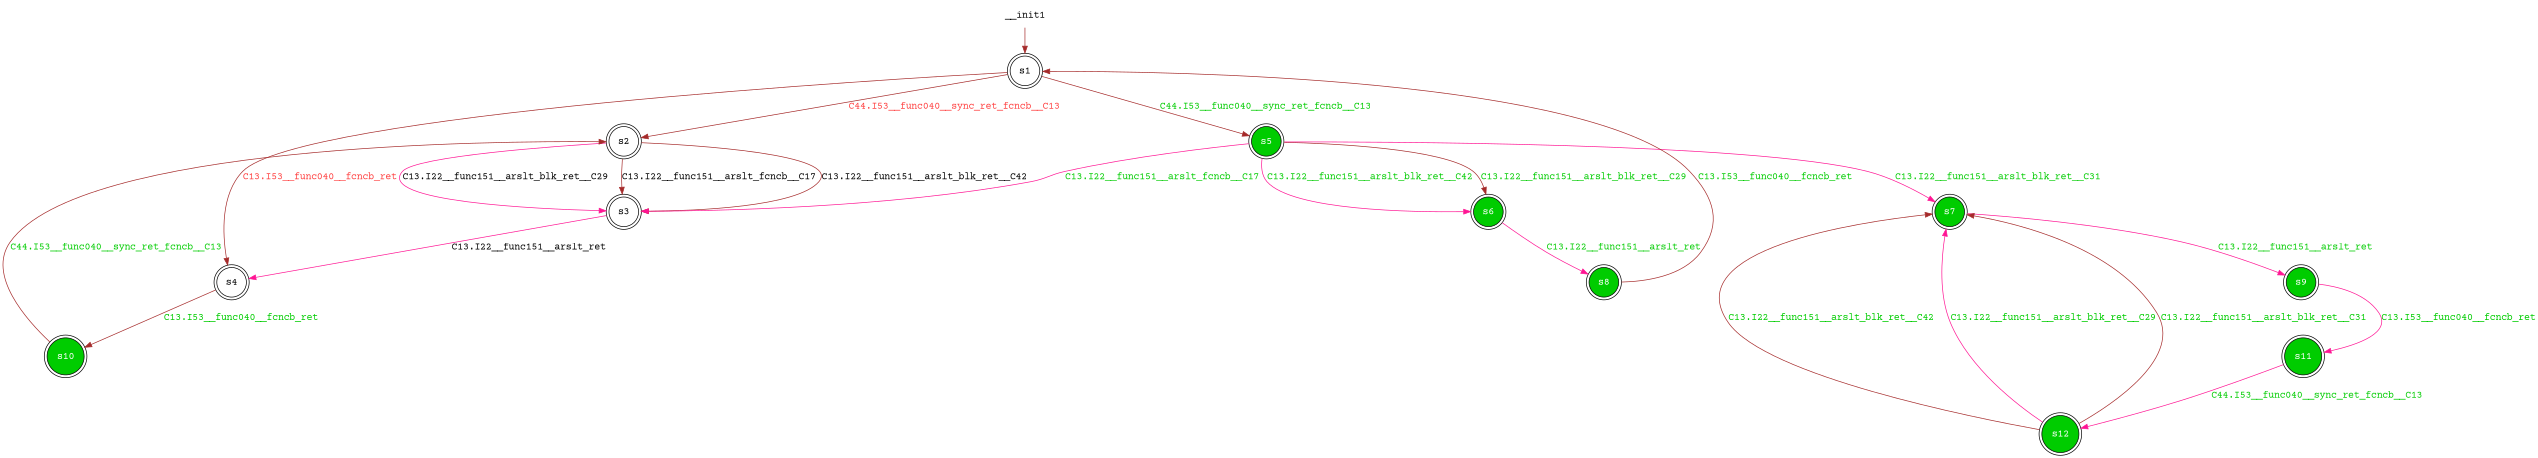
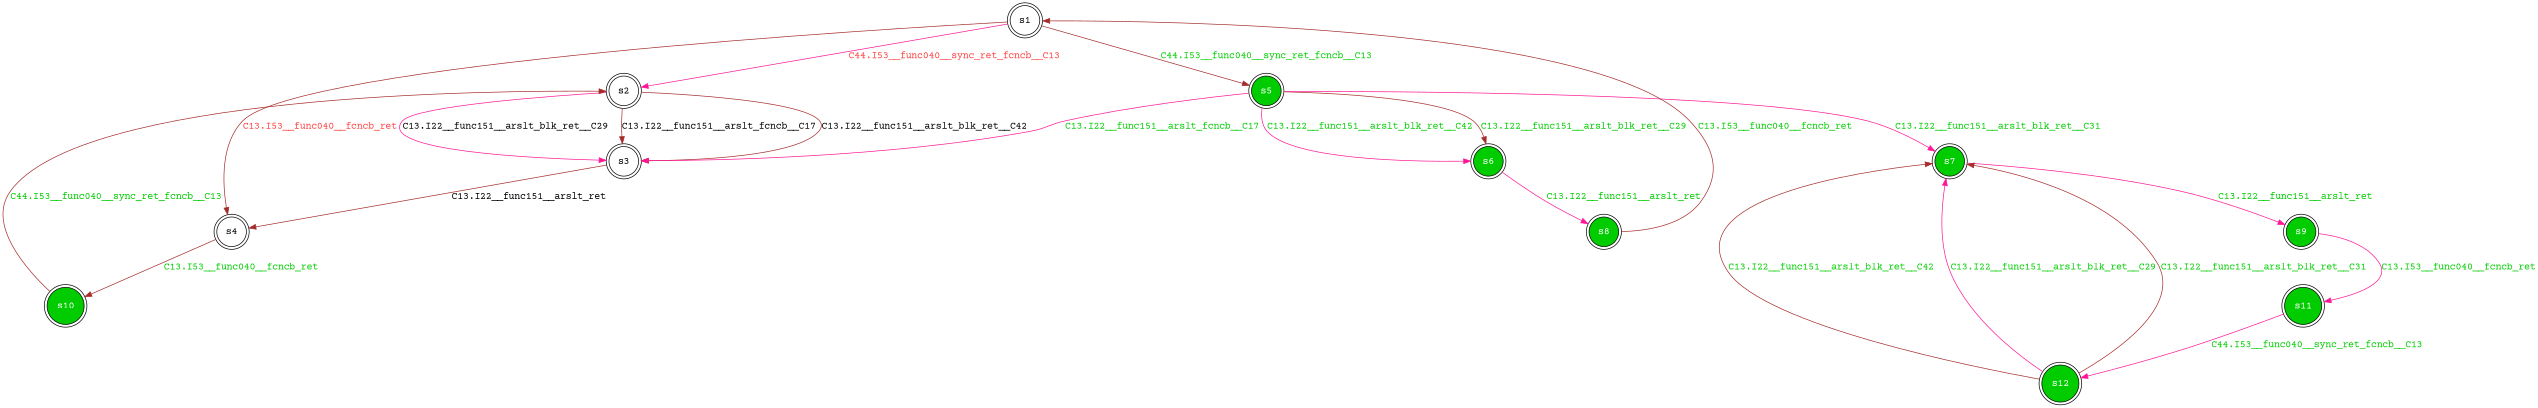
node "__init1": removed
edge "s1" -> "s2": color brown -> deeppink
edge "s3" -> "s4": color deeppink -> brown
